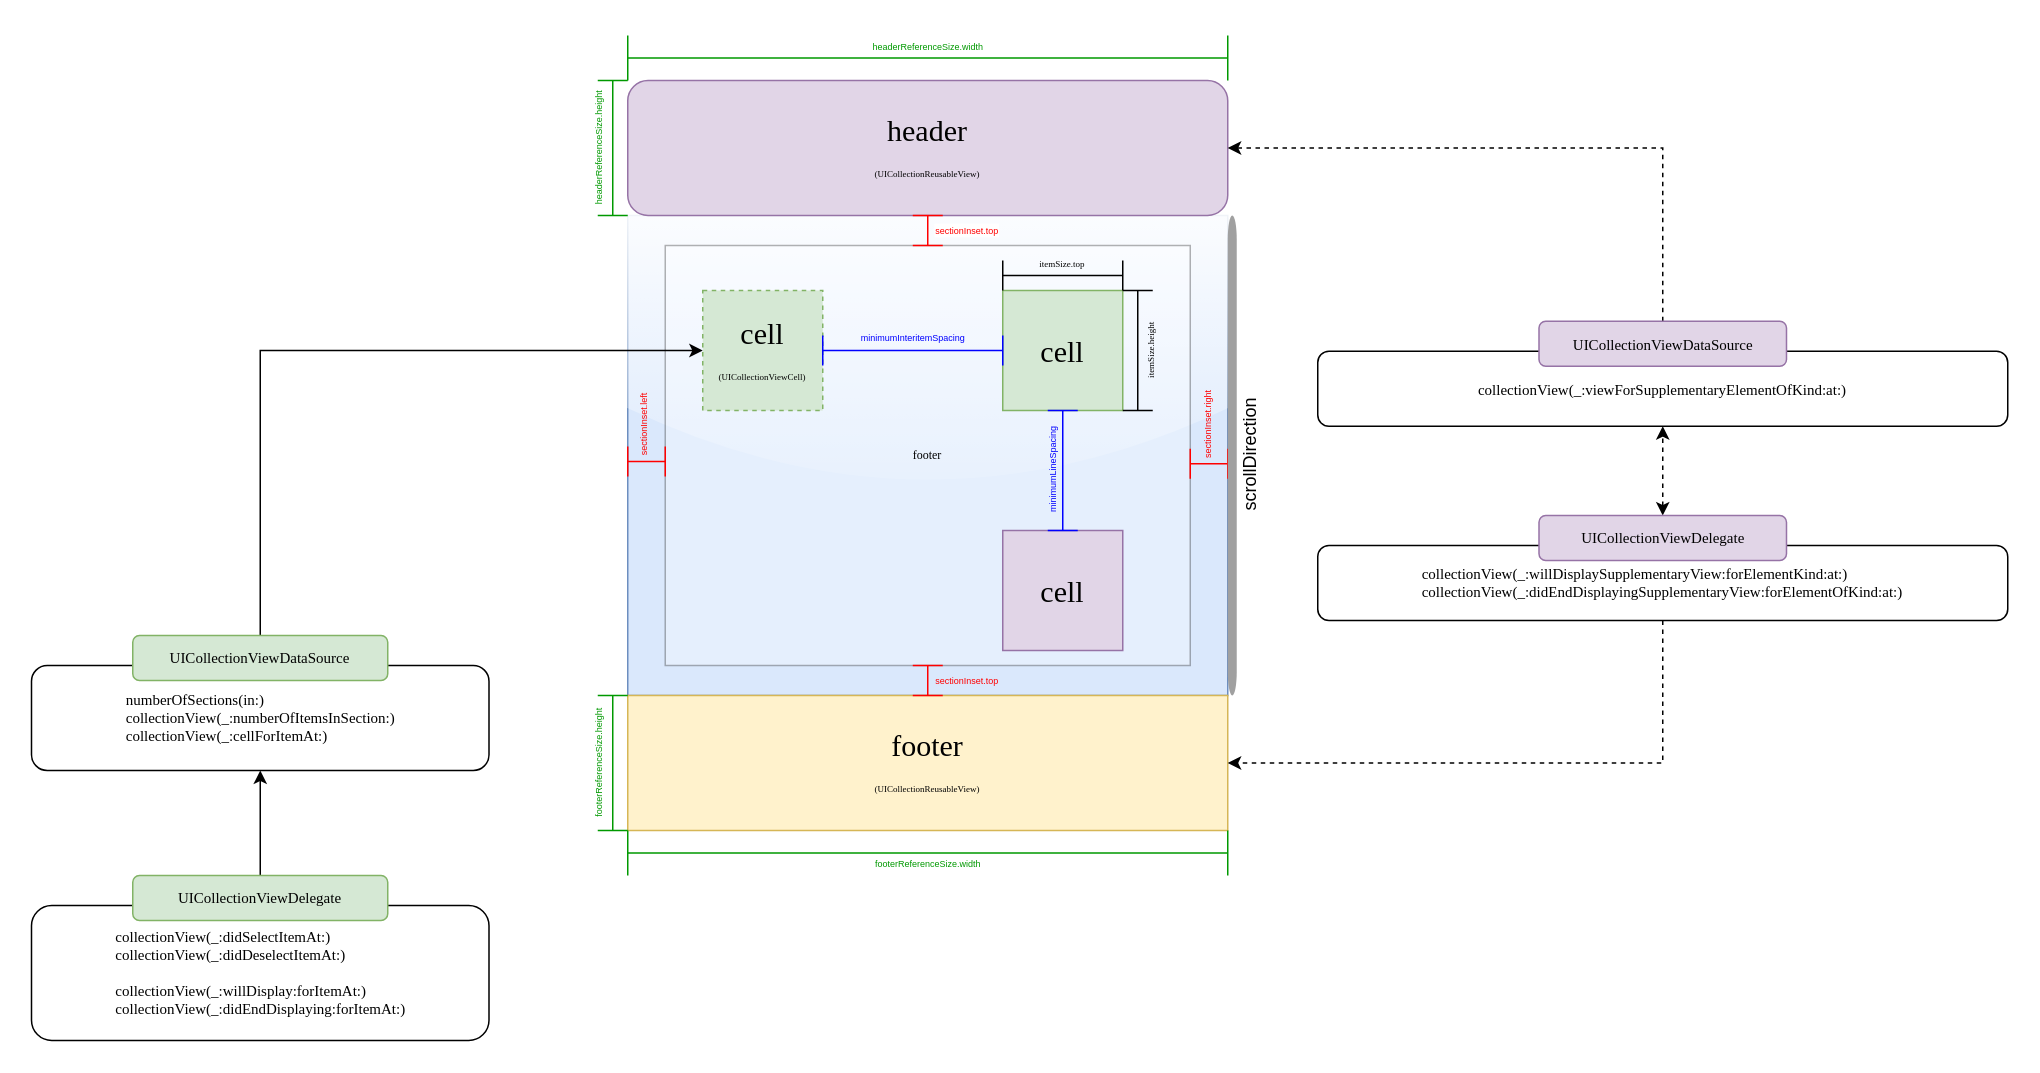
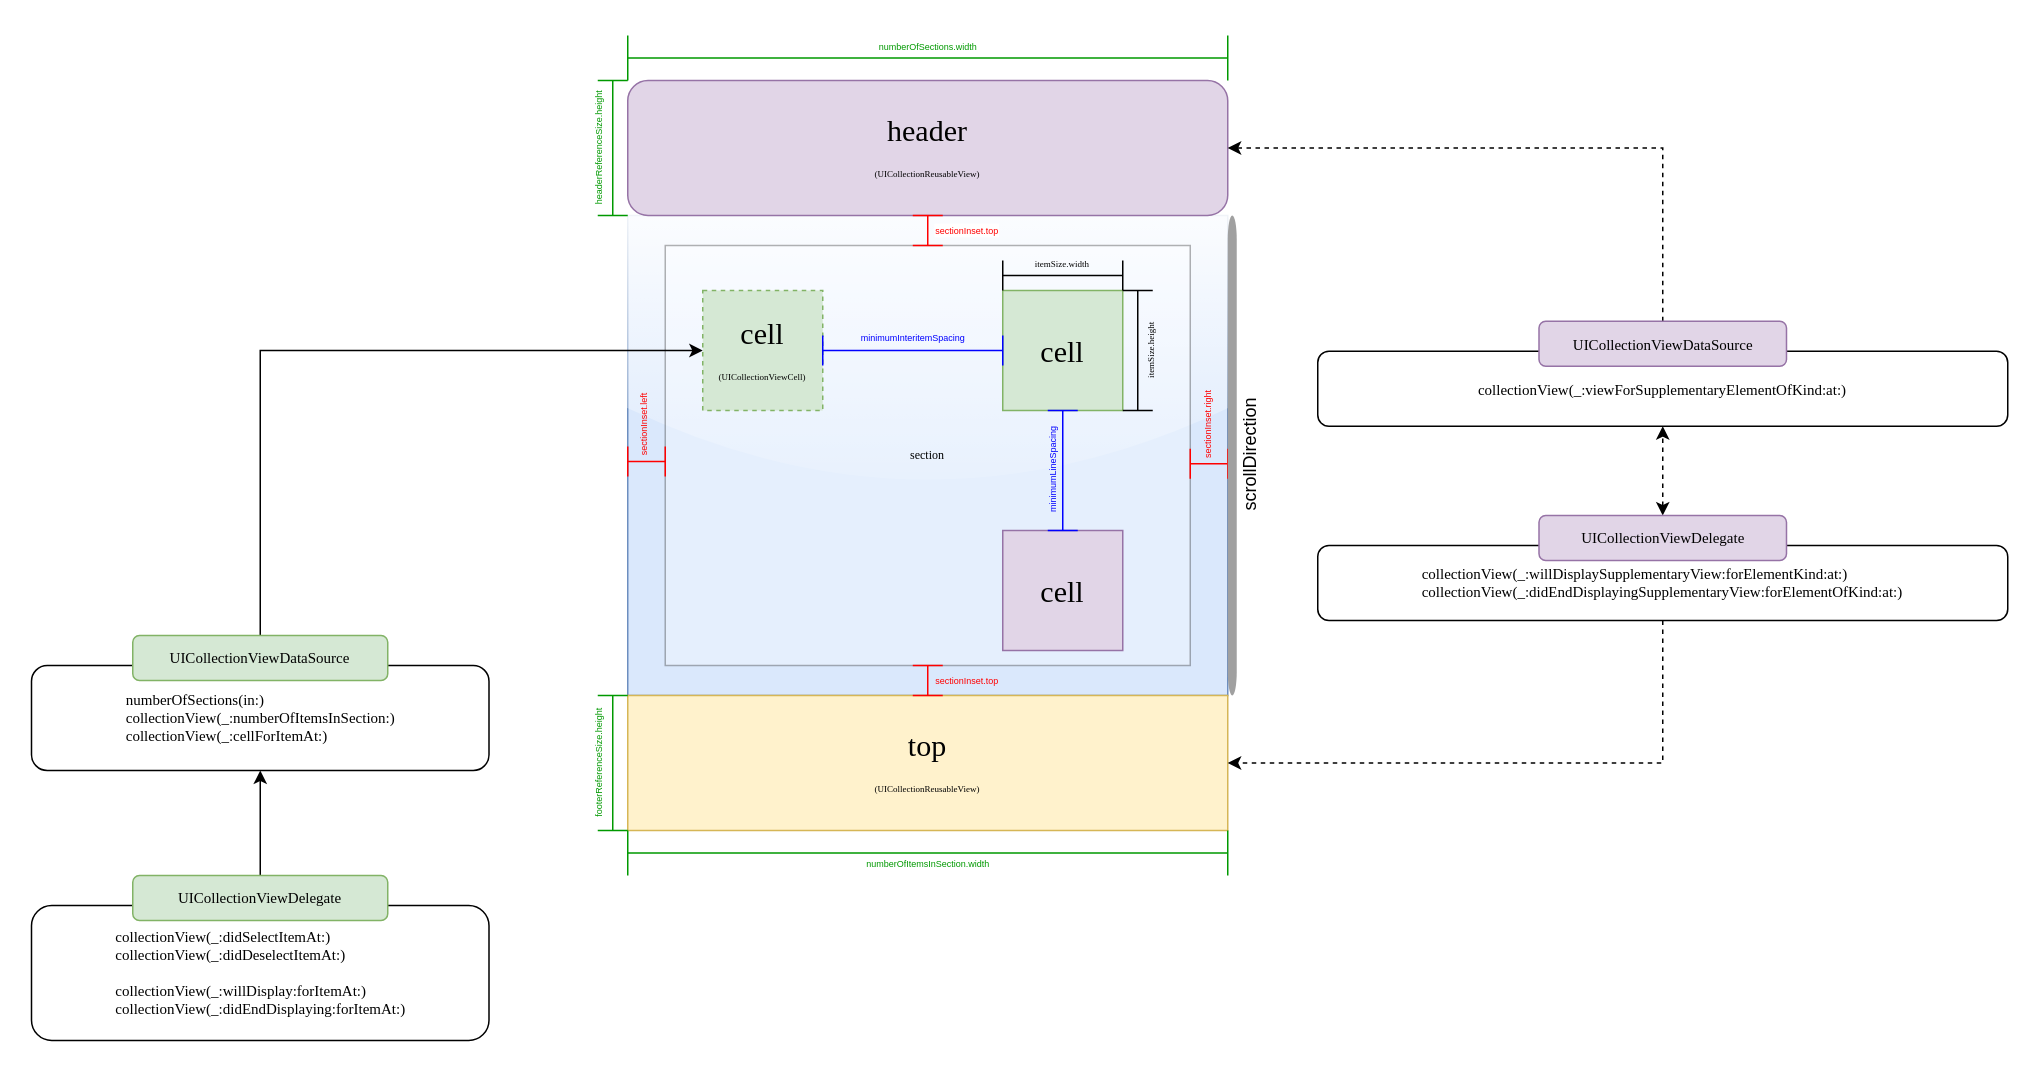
node "headerReferenceSize.width": label "headerReferenceSize.width" -> "numberOfSections.width"
node "itemSize.top": label "itemSize.top" -> "itemSize.width"
node "footer": label "footer" -> "section"
node "footer (UICollectionReusableView)": label "footer (UICollectionReusableView)" -> "top (UICollectionReusableView)"
node "footerReferenceSize.width": label "footerReferenceSize.width" -> "numberOfItemsInSection.width"
